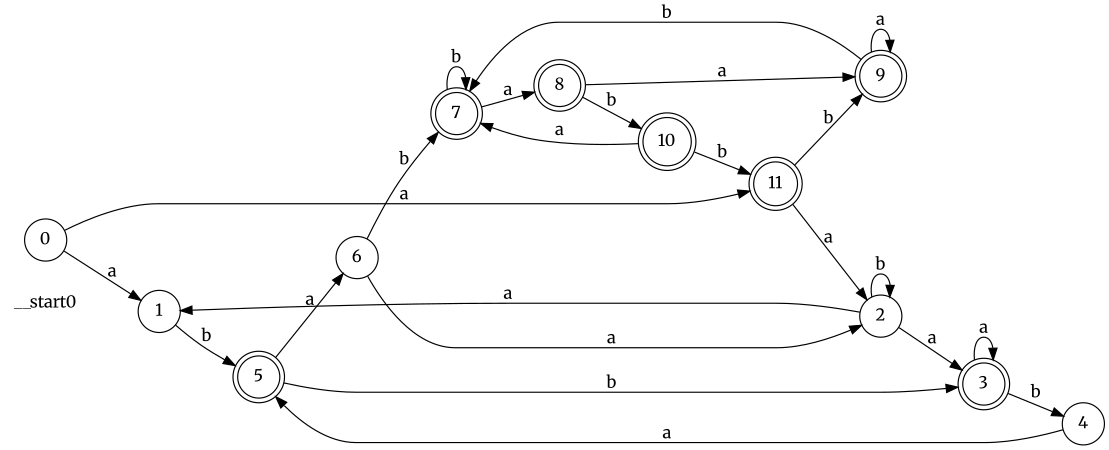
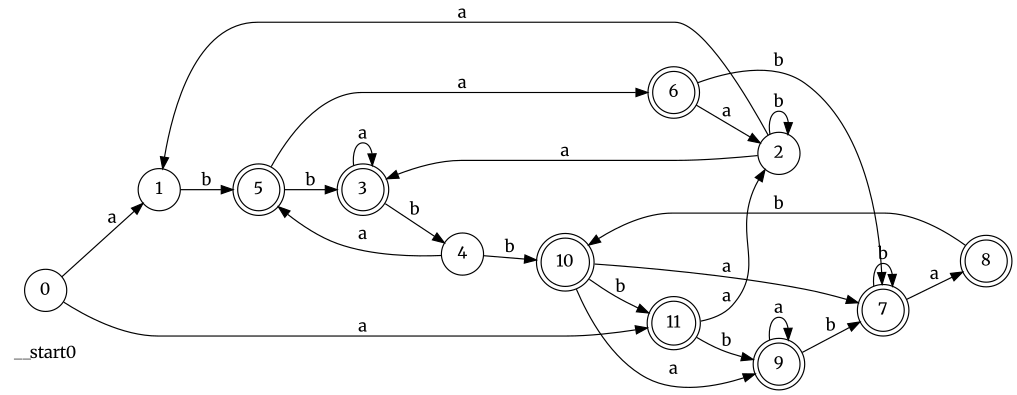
edge "8" -> "9": now "10" -> "9"
edge "4" -> "10": added, label "b"
node "6": shape circle -> doublecircle
